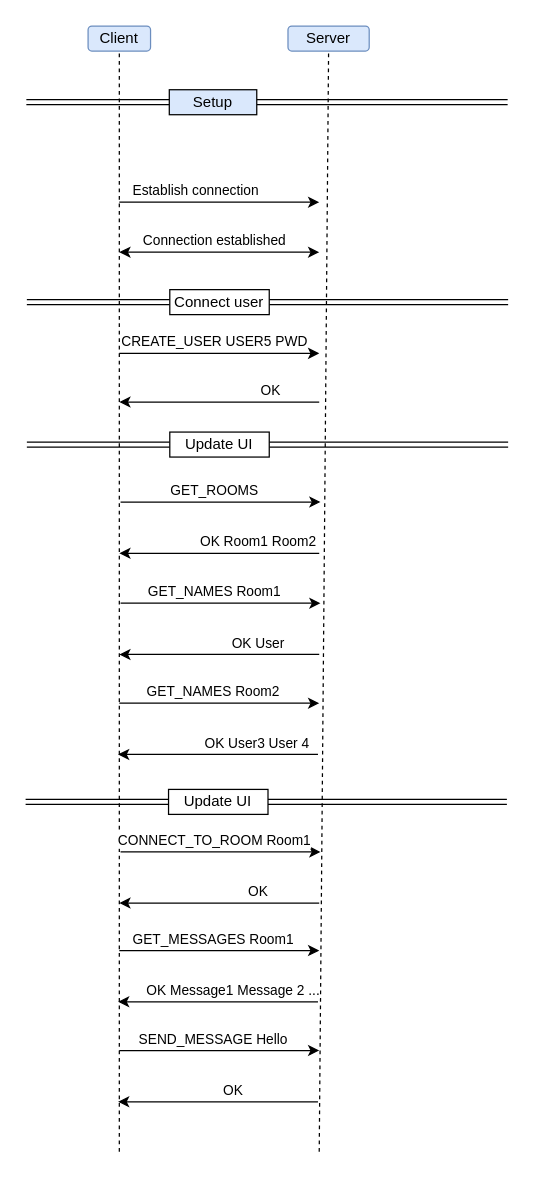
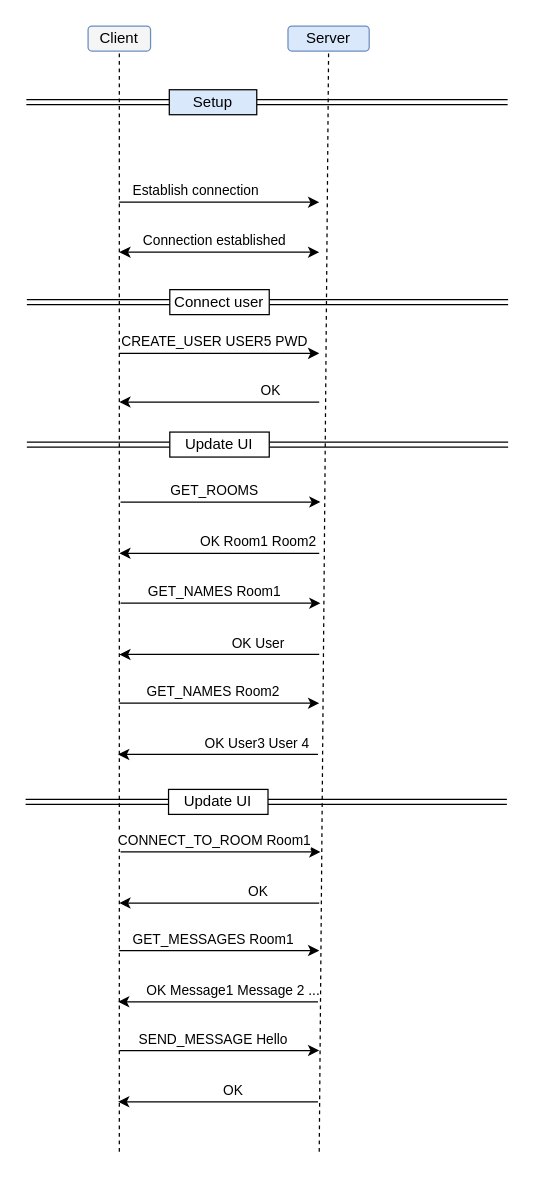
node "Client": fillcolor #dae8fc -> #f5f5f5
